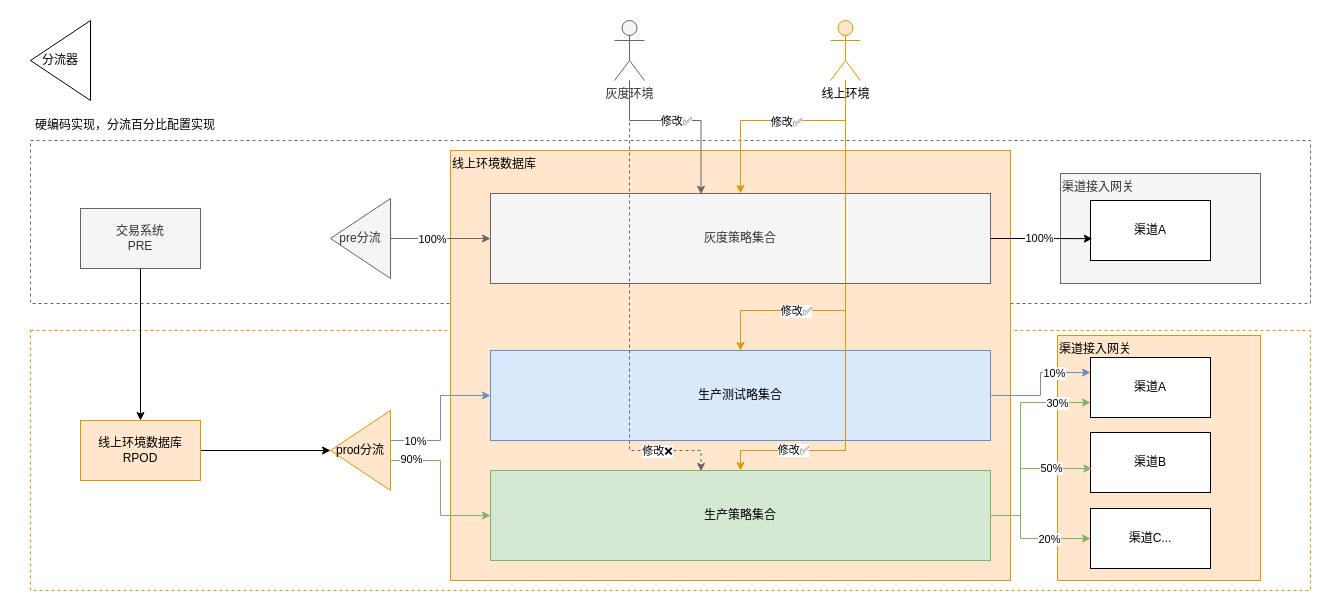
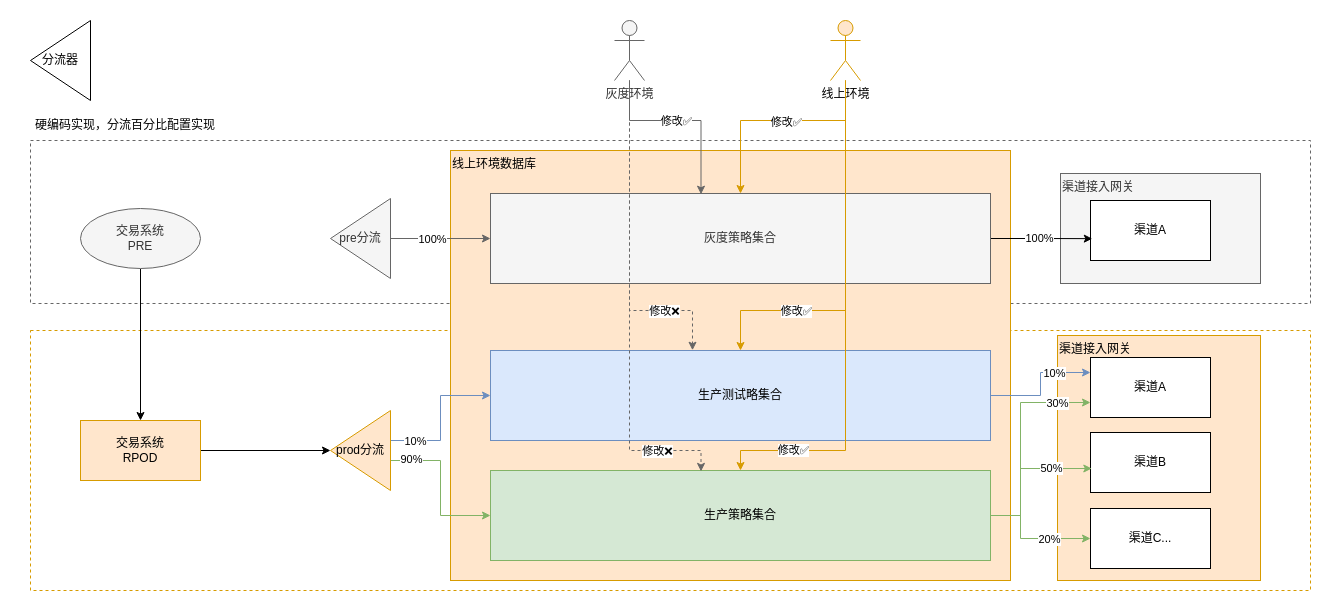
node "交易系统 PRE": shape rectangle -> ellipse
edge "灰度环境" -> "生产测试略集合": added, label "修改❌"
node "线上环境数据库 RPOD": label "线上环境数据库 RPOD" -> "交易系统 RPOD"
